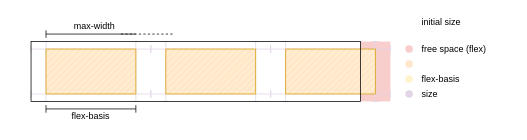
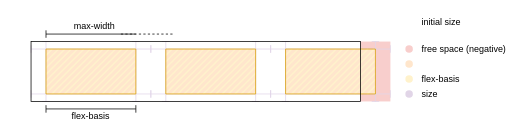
node "free space (flex)": label "free space (flex)" -> "free space (negative)"
